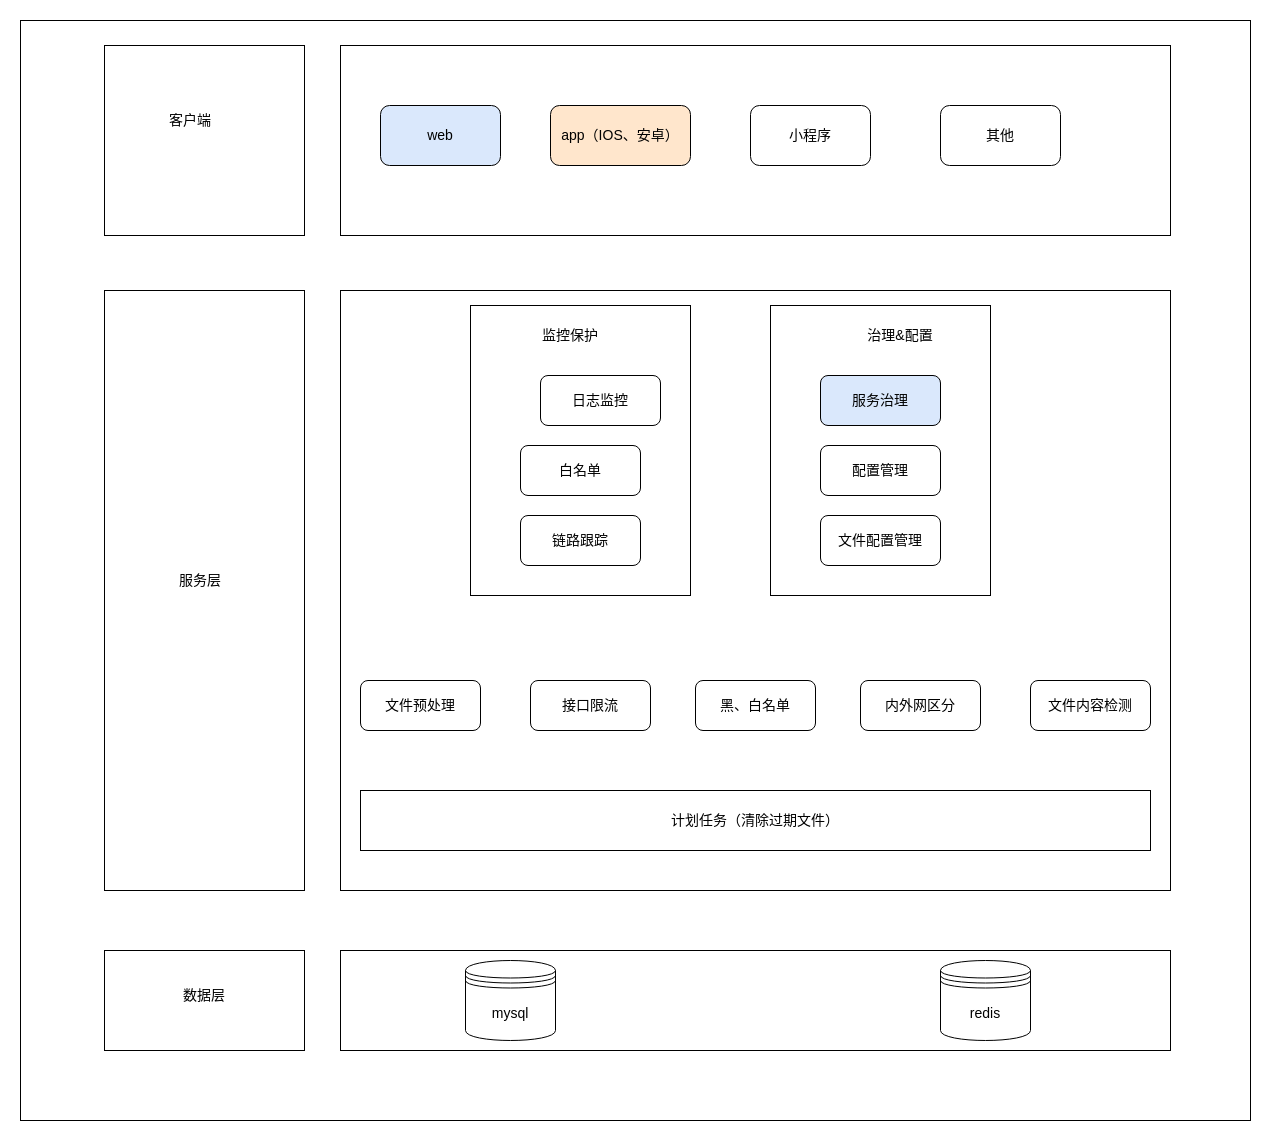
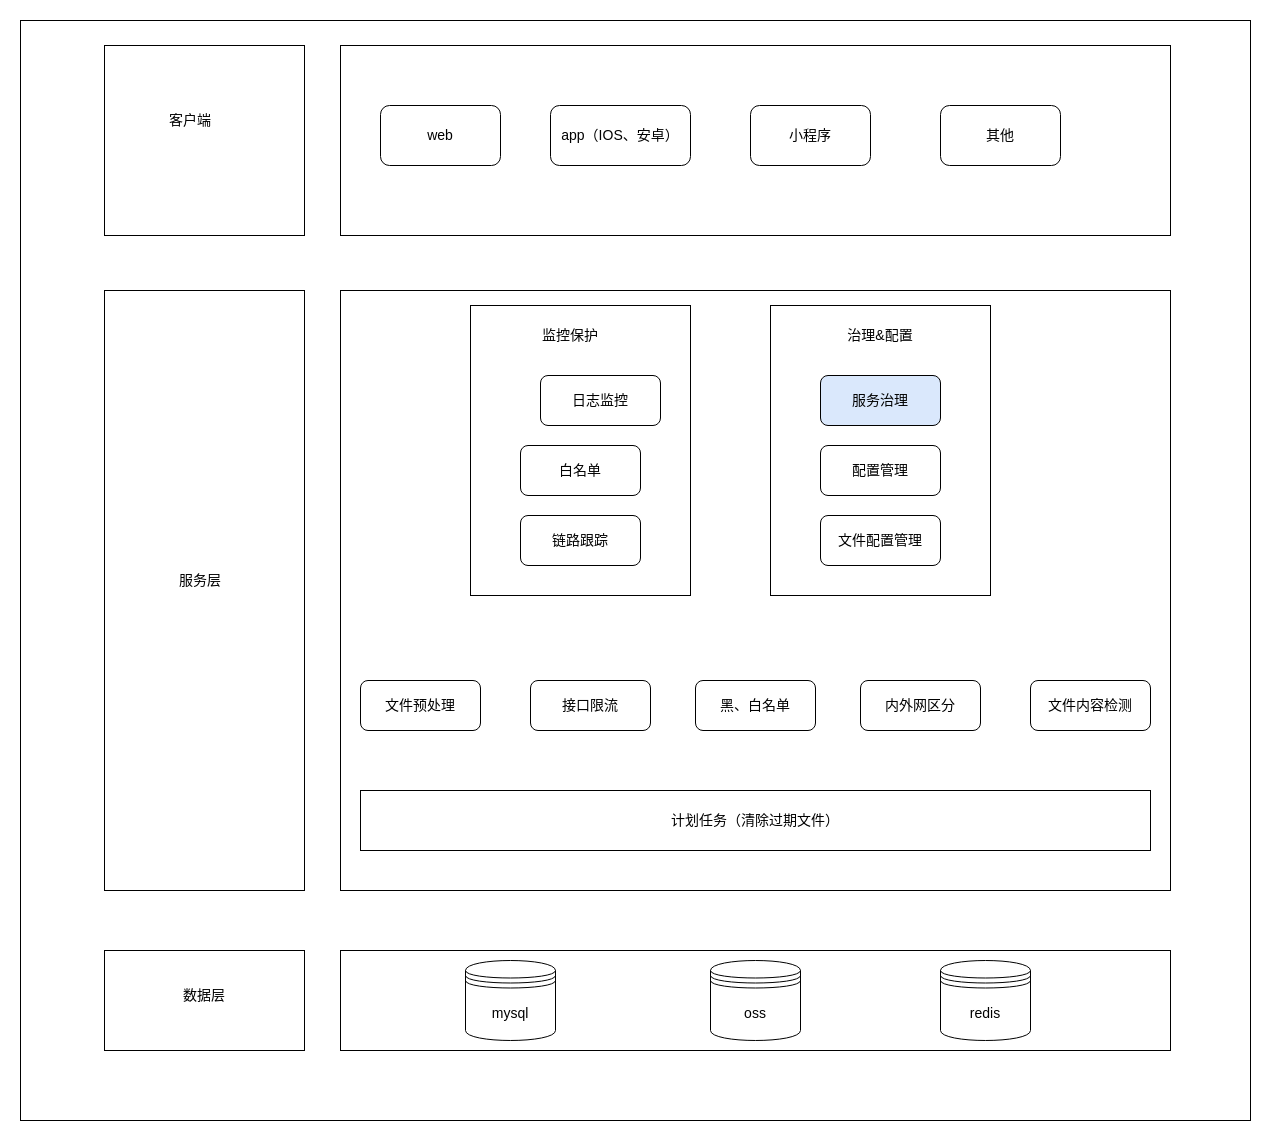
node "web": fillcolor #dae8fc -> #ffffff
node "app（IOS、安卓）": fillcolor #ffe6cc -> #ffffff
node "治理&配置": moved (901, 336) -> (881, 336)
node "oss": added
